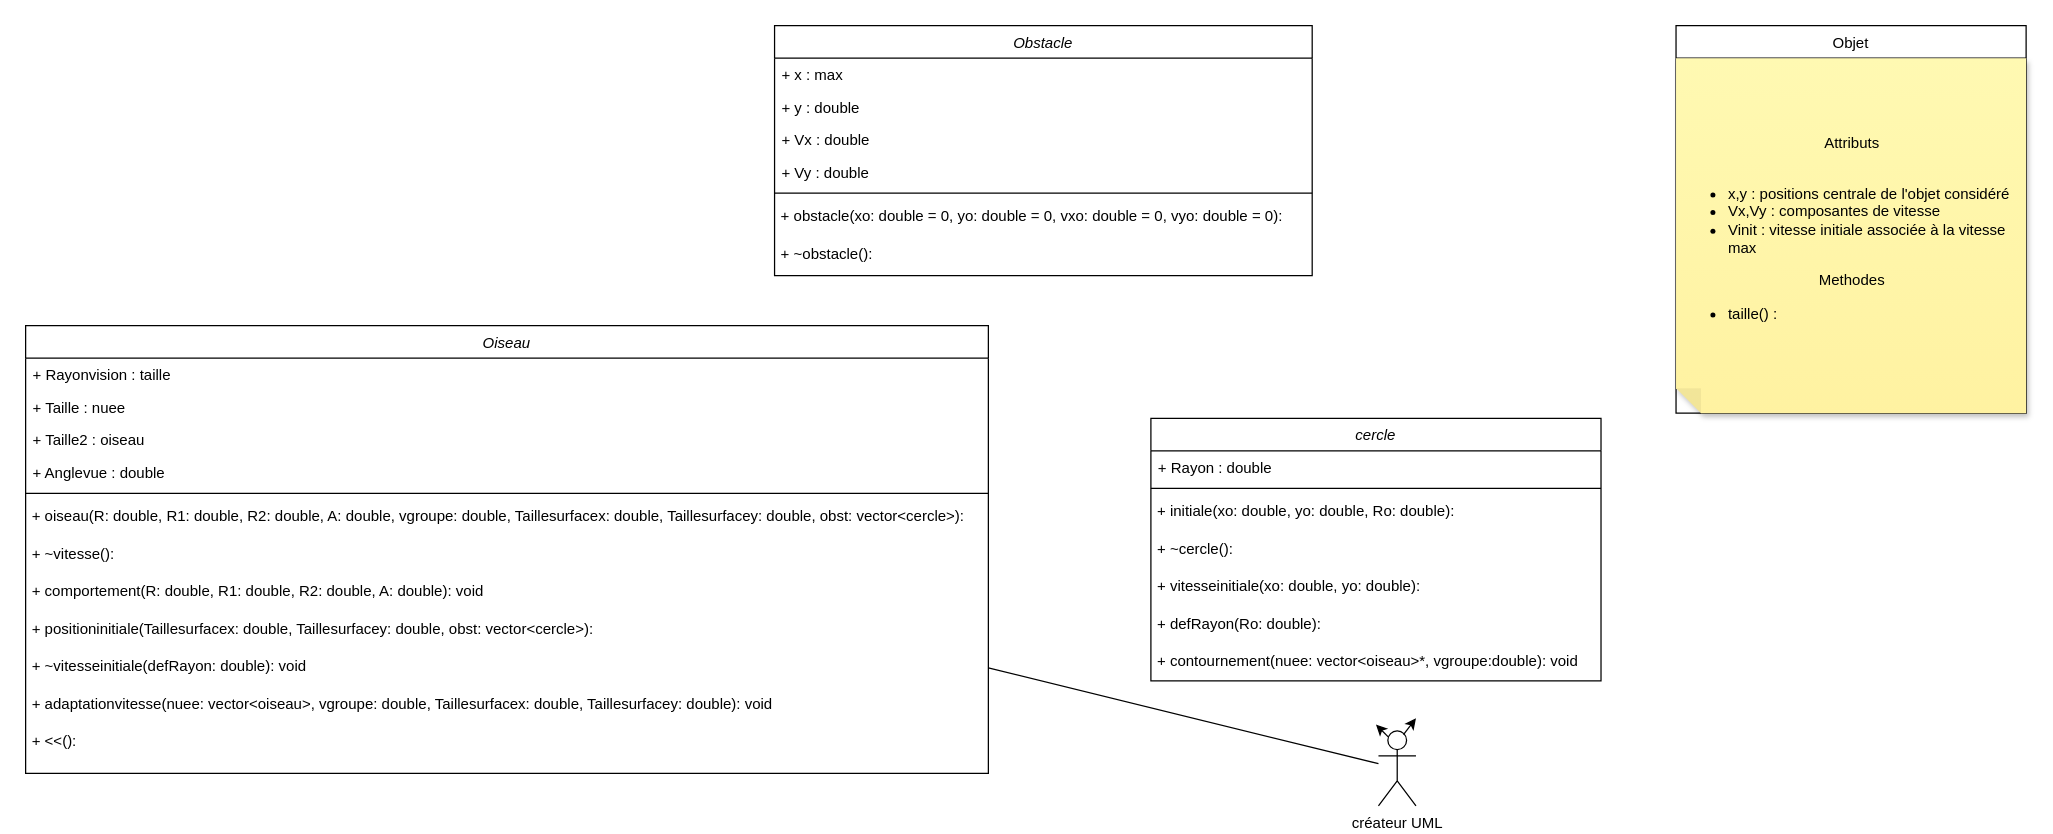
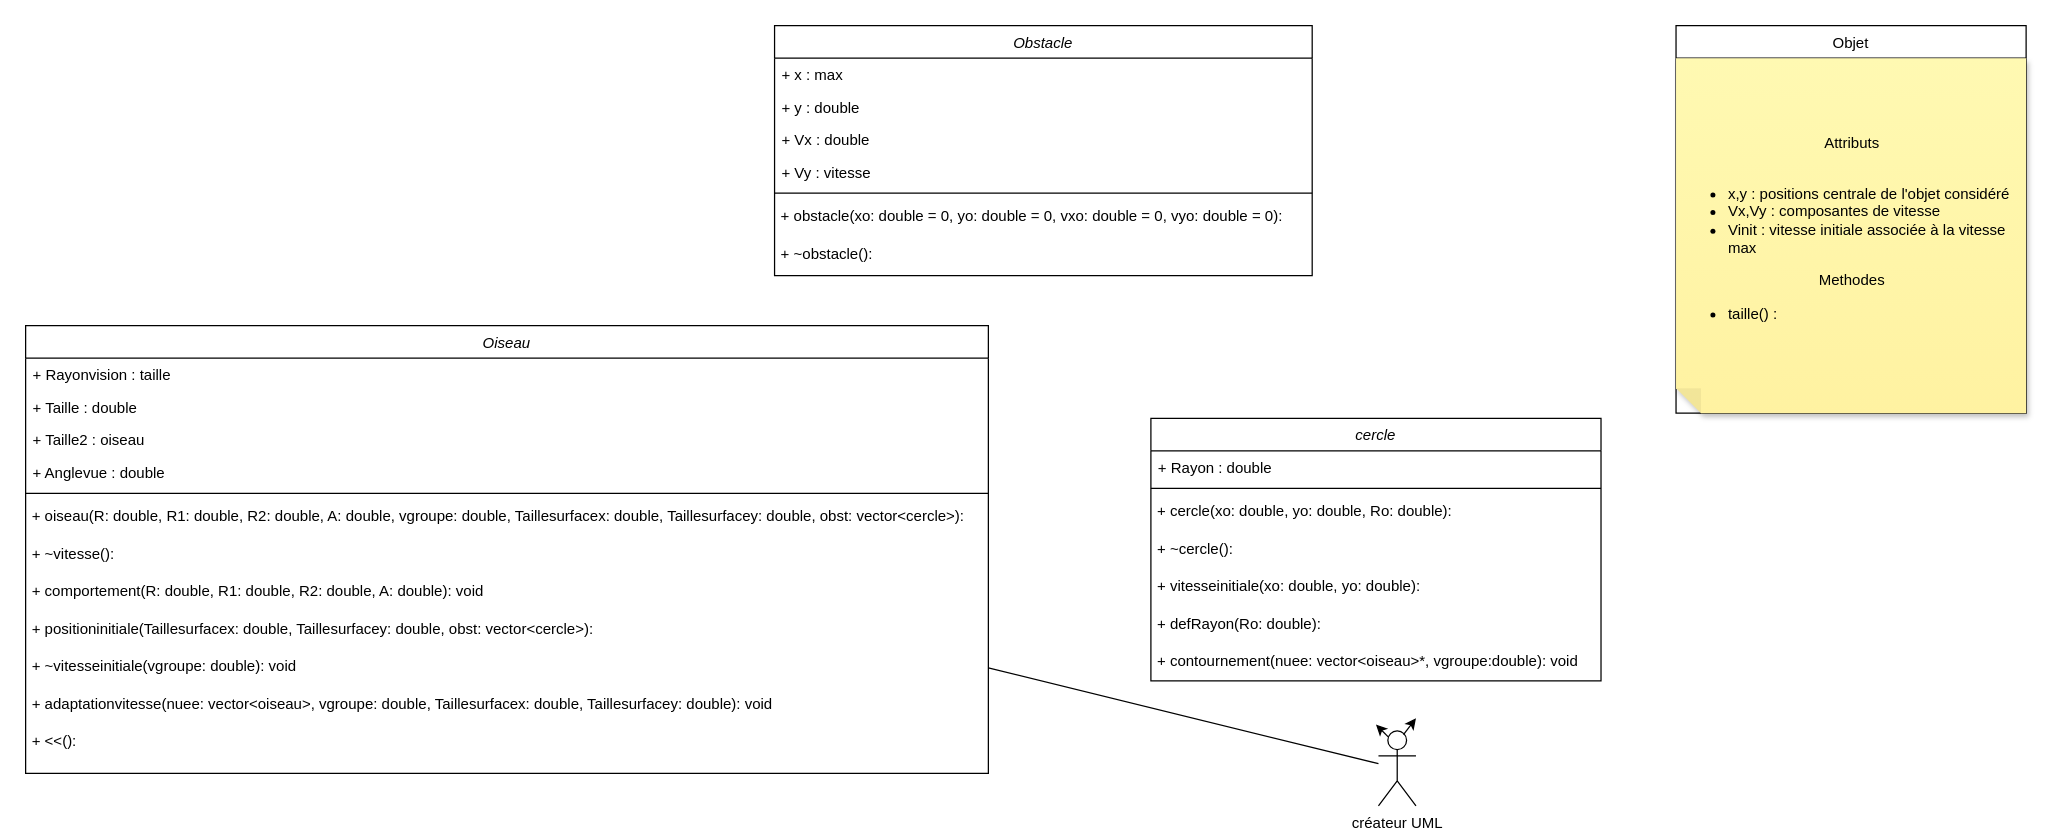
node "+ Vy : double": label "+ Vy : double" -> "+ Vy : vitesse"
node "+ Taille : nuee": label "+ Taille : nuee" -> "+ Taille : double"
node "+ initiale(xo: double, yo: double, Ro: double):": label "+ initiale(xo: double, yo: double, Ro: double):" -> "+ cercle(xo: double, yo: double, Ro: double):"
node "+ ~vitesseinitiale(defRayon: double): void": label "+ ~vitesseinitiale(defRayon: double): void" -> "+ ~vitesseinitiale(vgroupe: double): void"
